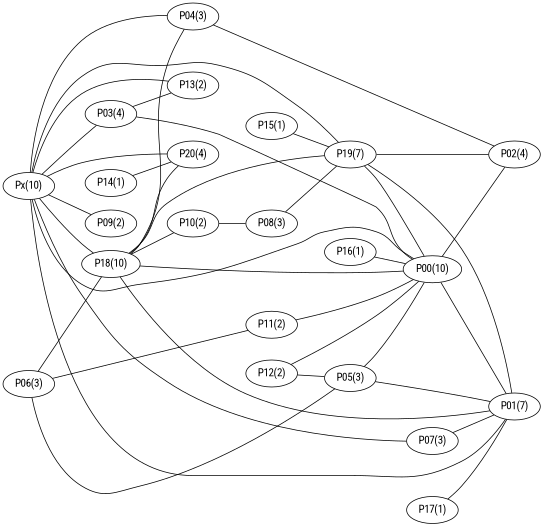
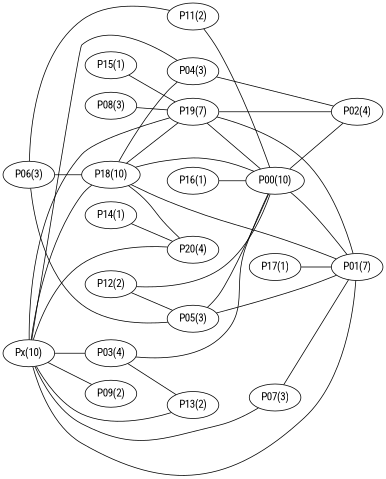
node "P10(2)": removed
edge "Px(10)" -- "P00(10)": removed
